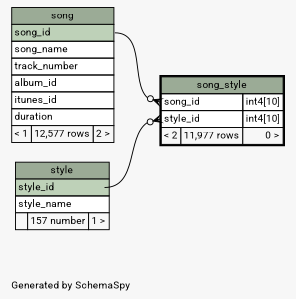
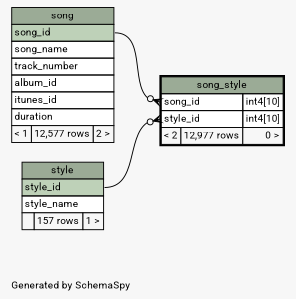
node "song_style": text "11,977 rows" -> "12,977 rows"
node "style": text "157 number" -> "157 rows"
